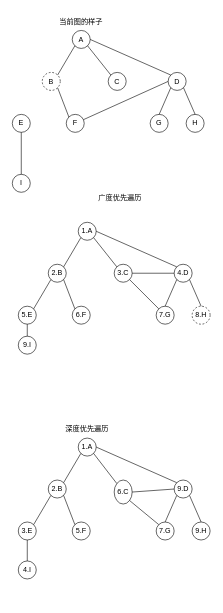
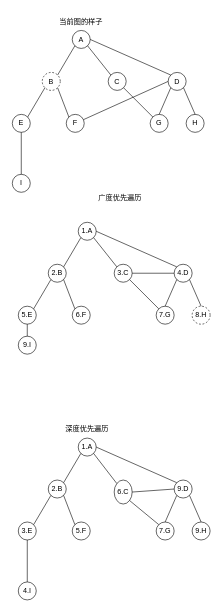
edge "B" -- "E": added
edge "C" -- "G": added
node "4.I": moved (27, 570) -> (27, 591)
